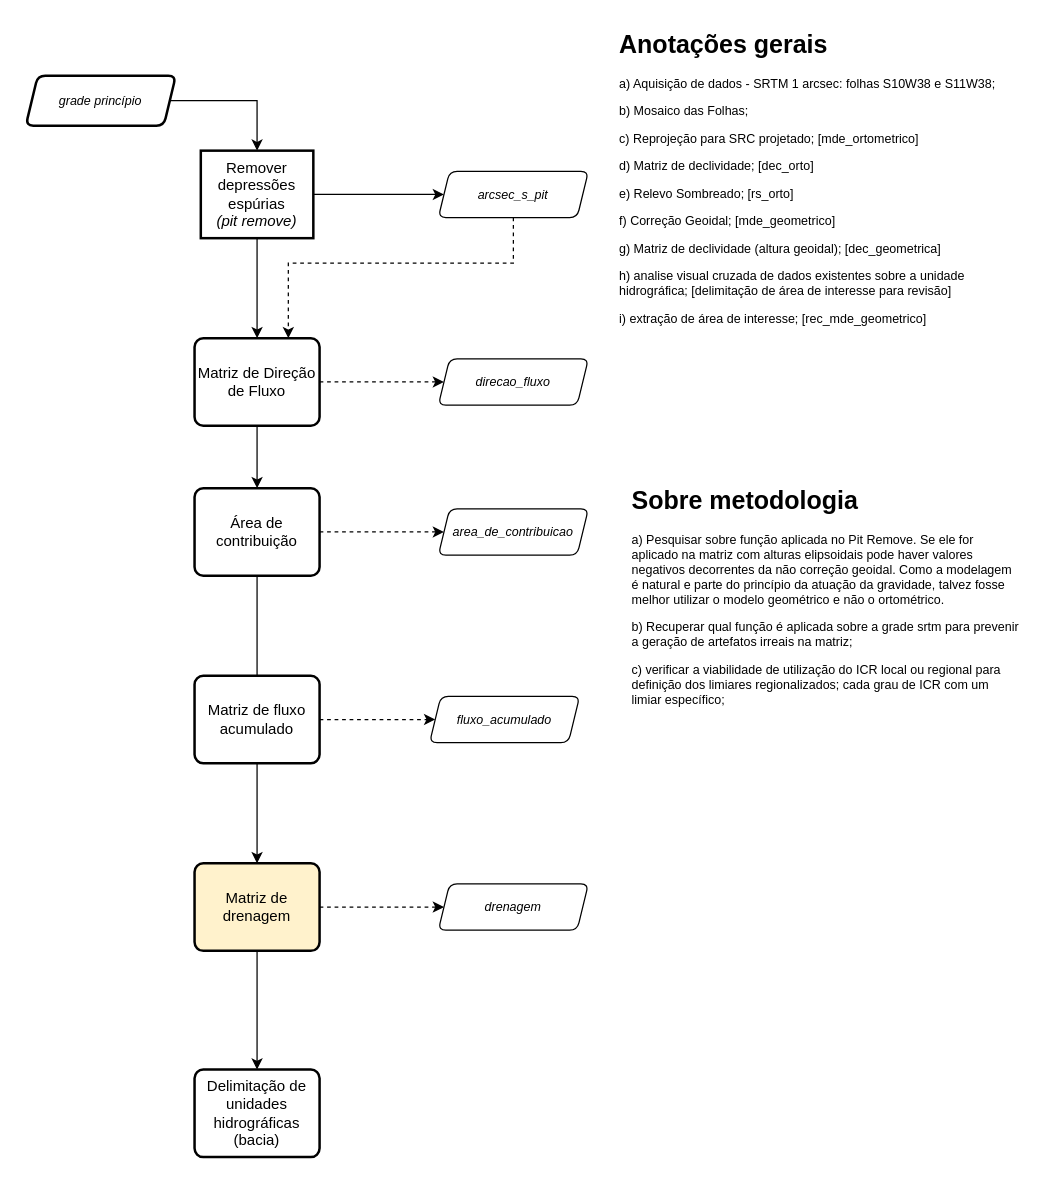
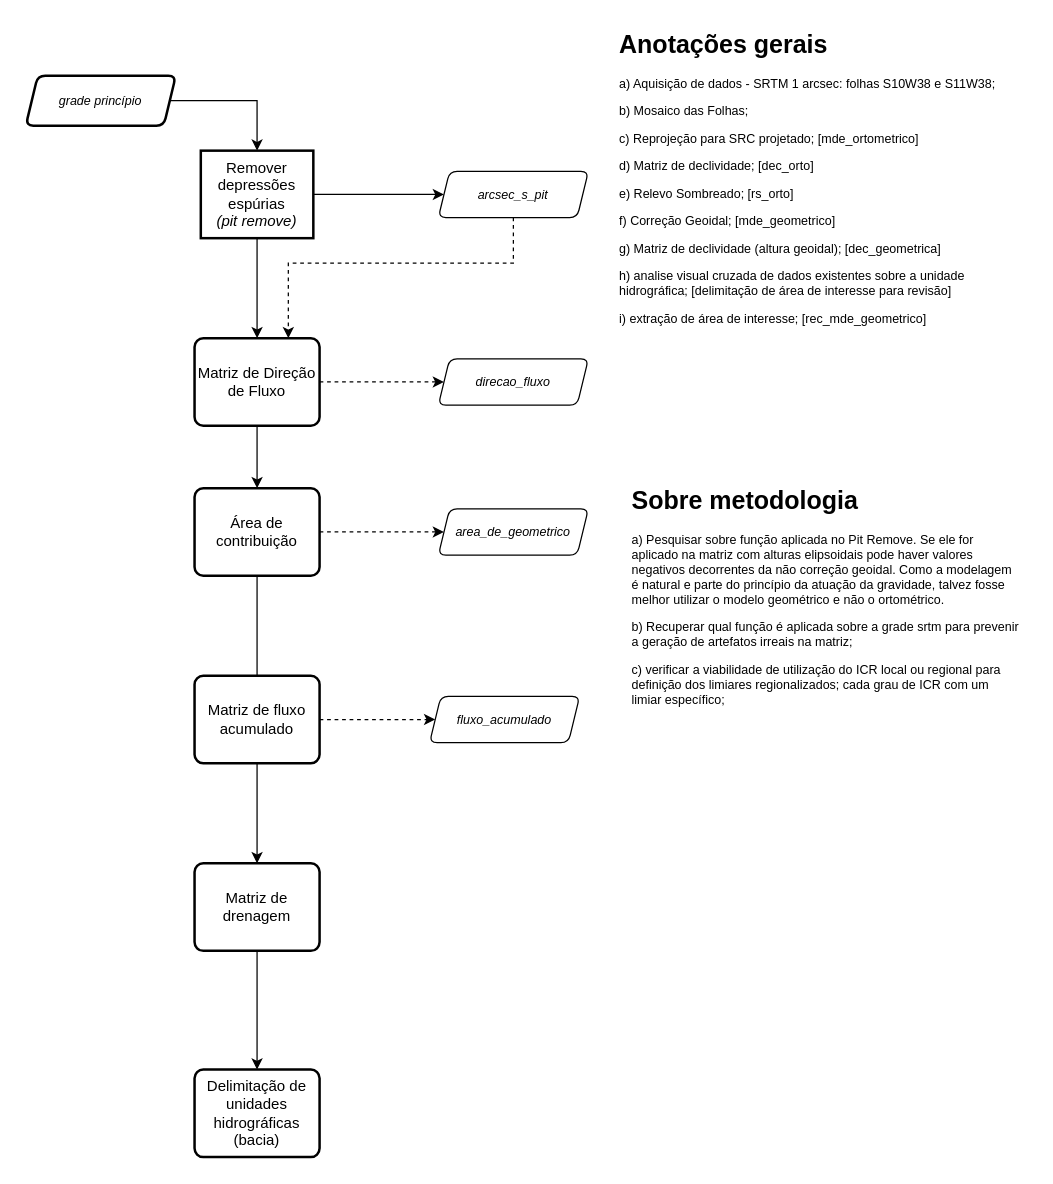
node "area_de_contribuicao": label "area_de_contribuicao" -> "area_de_geometrico"
node "Matriz de drenagem": fillcolor #fff2cc -> #ffffff
edge "Matriz de drenagem" -> "drenagem": removed
node "drenagem": removed
